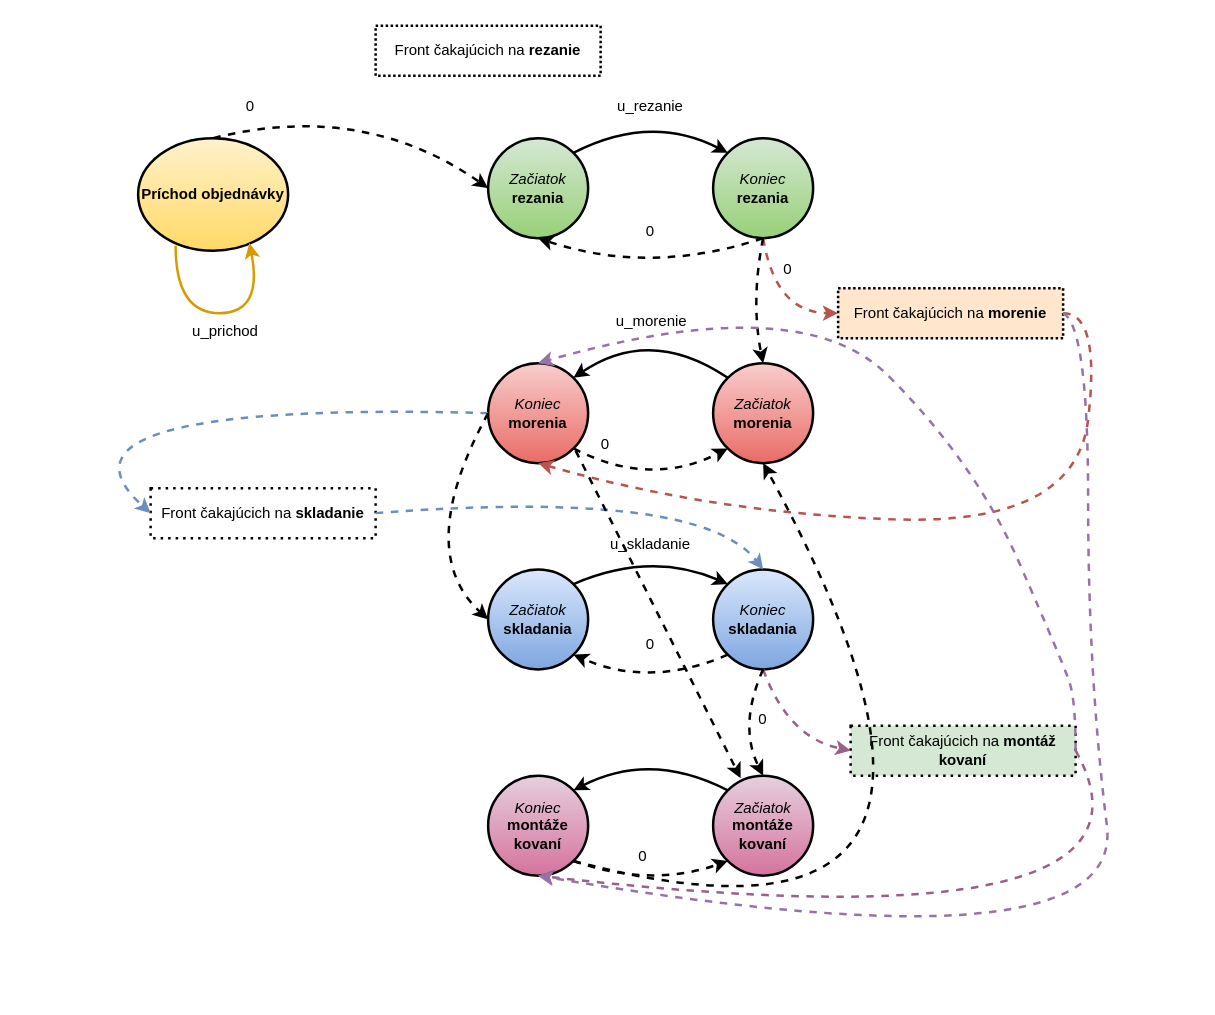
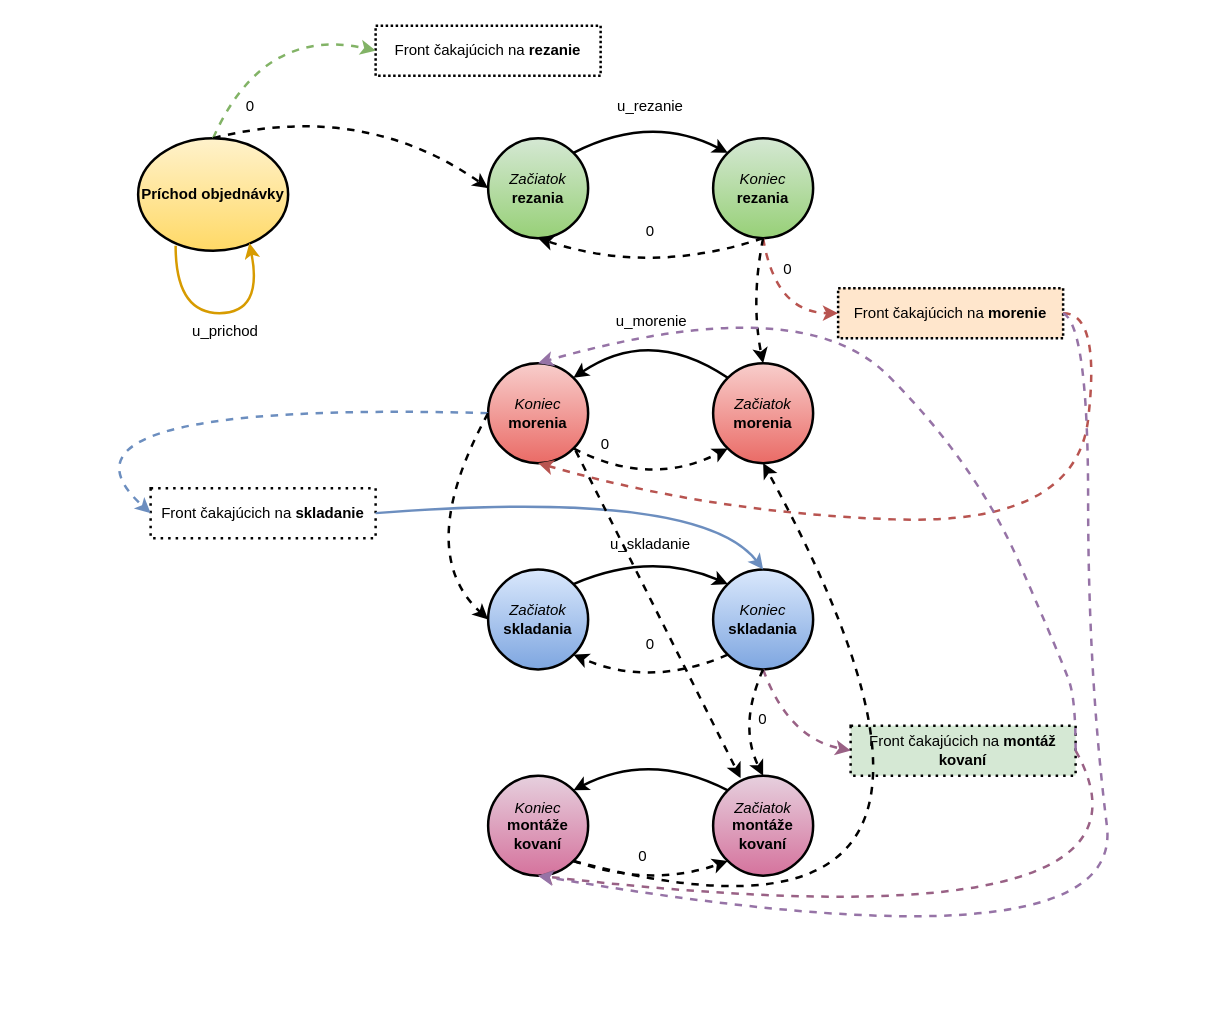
edge "Príchod objednávky" -> "Front čakajúcich na rezanie": added
edge "Front čakajúcich na skladanie" -> "Koniec skladania": style dashed -> solid
